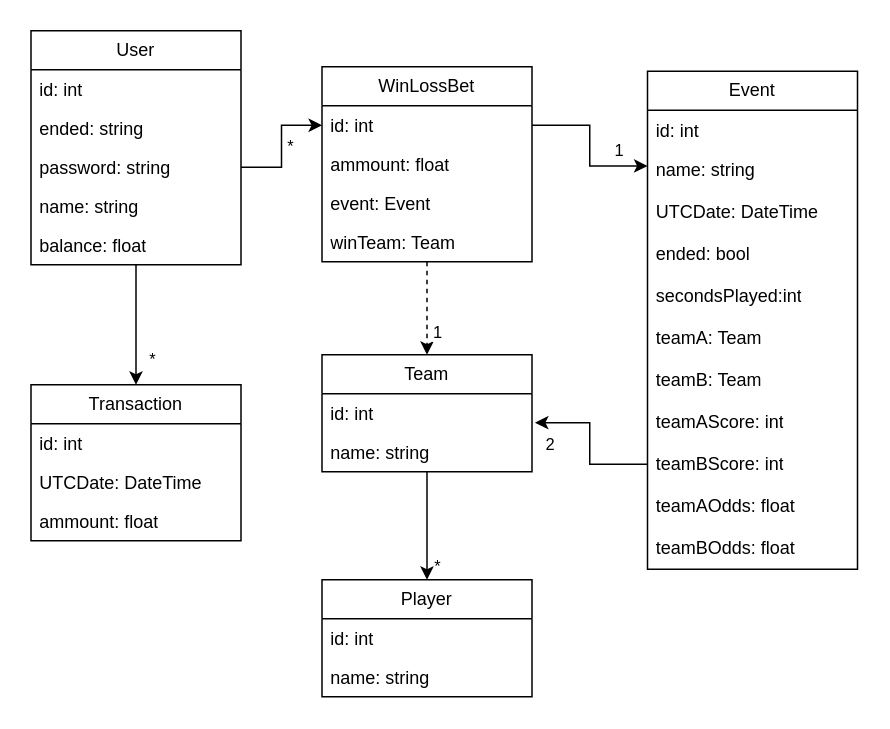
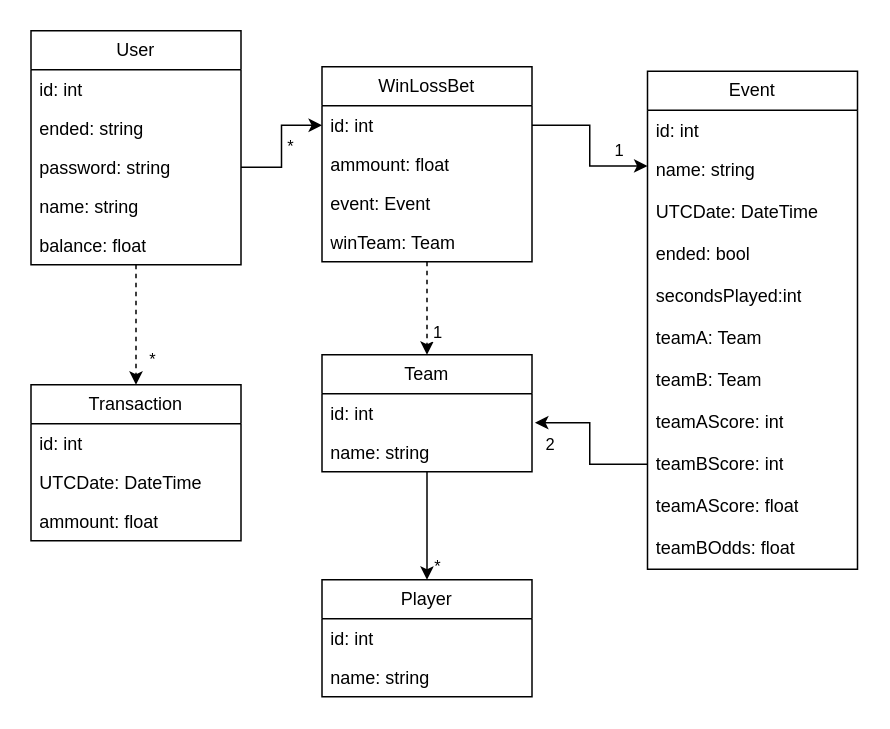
edge "User" -> "Transaction": style solid -> dashed
node "teamAOdds: float": label "teamAOdds: float" -> "teamAScore: float"
